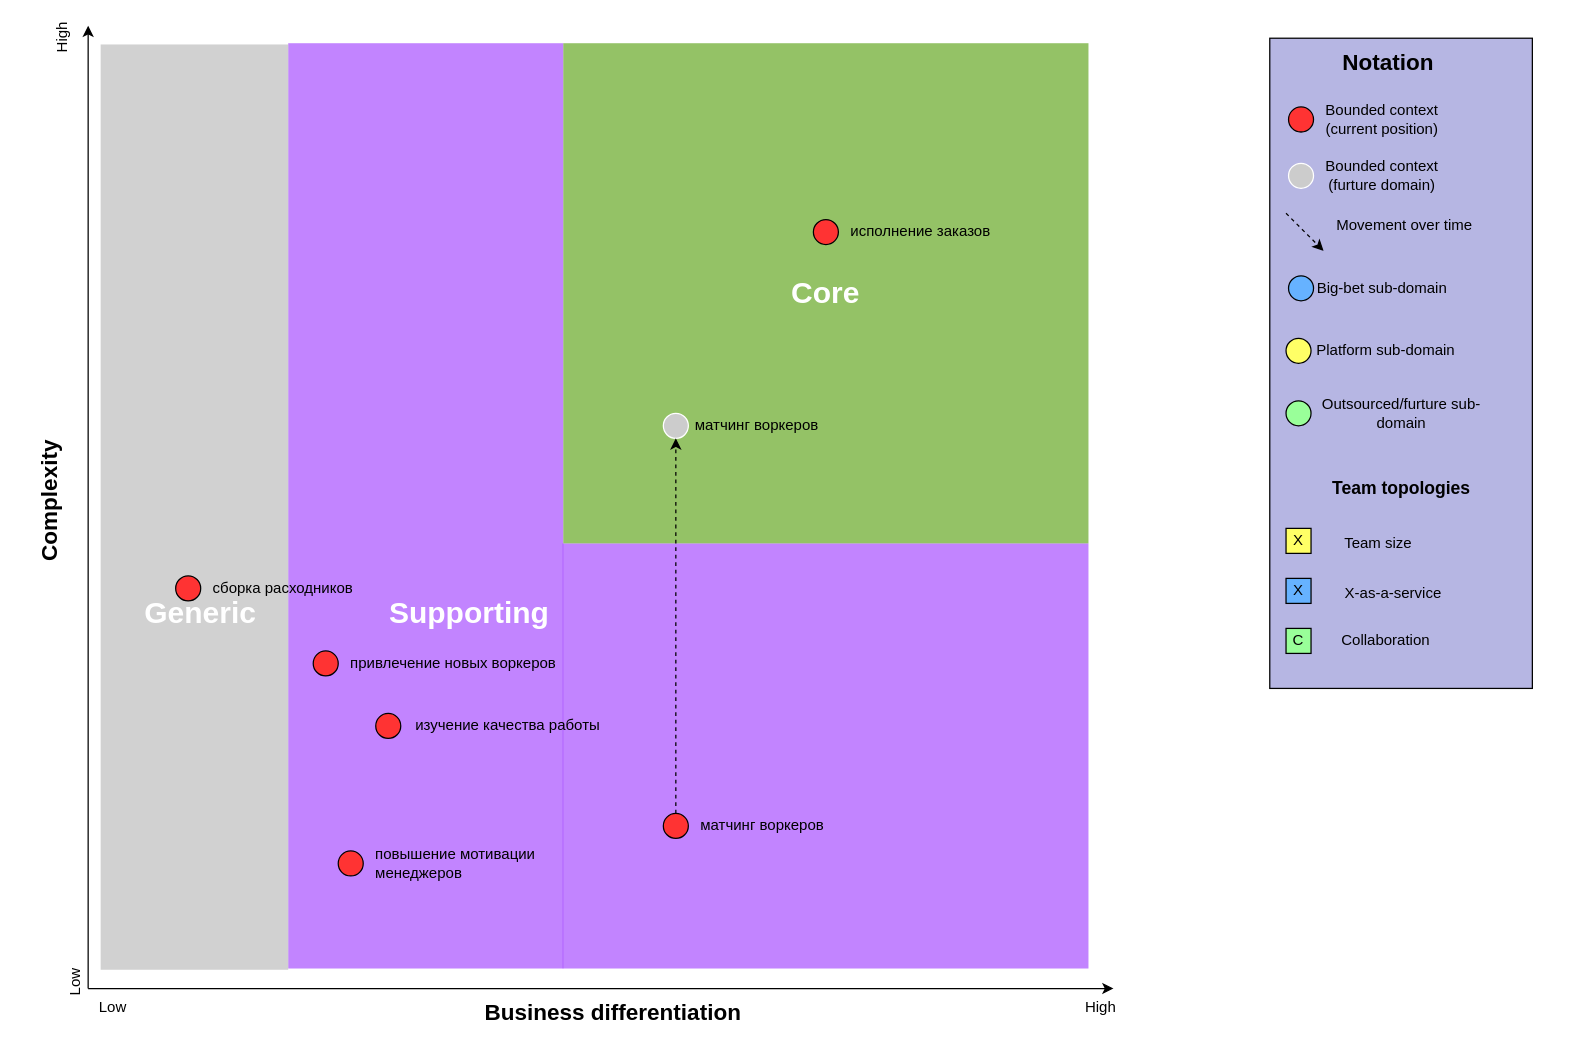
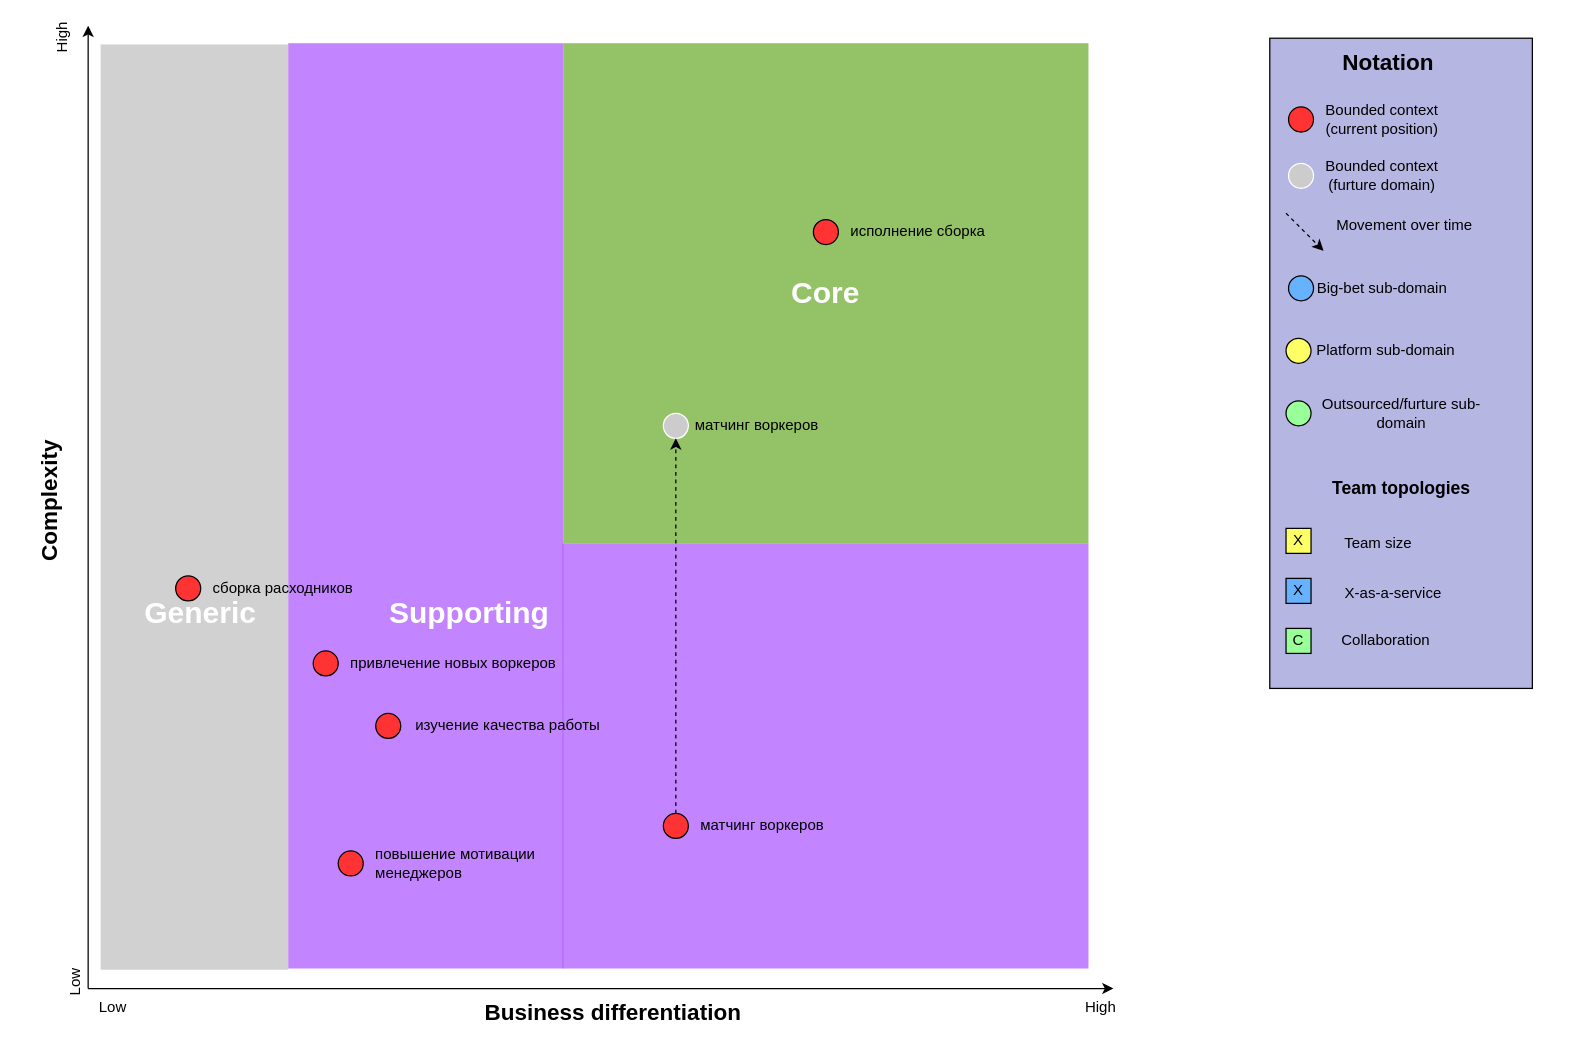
node "исполнение заказов": label "исполнение заказов" -> "исполнение сборка"
